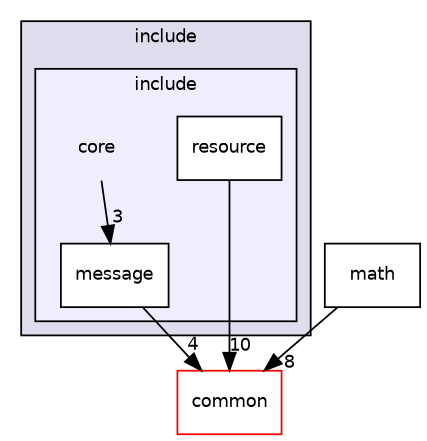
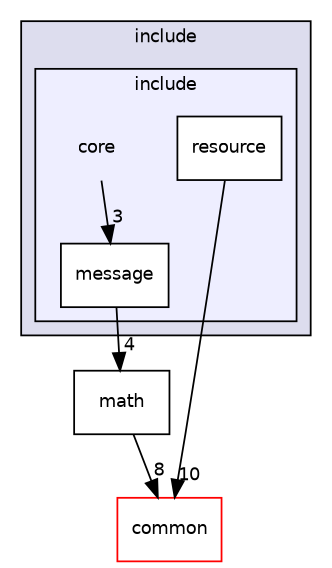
edge "message" -> "common": now "message" -> "math"
